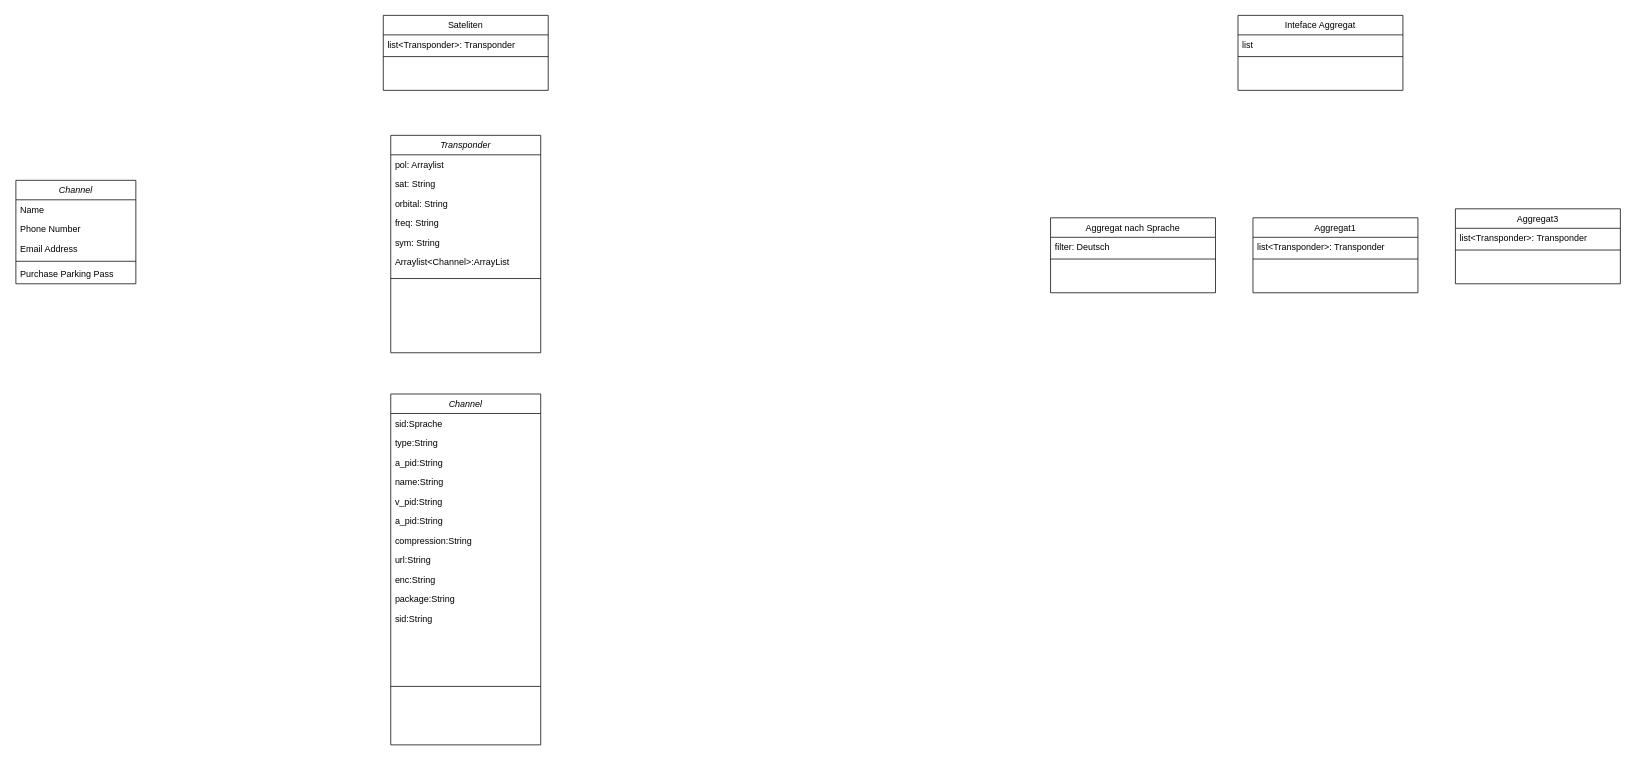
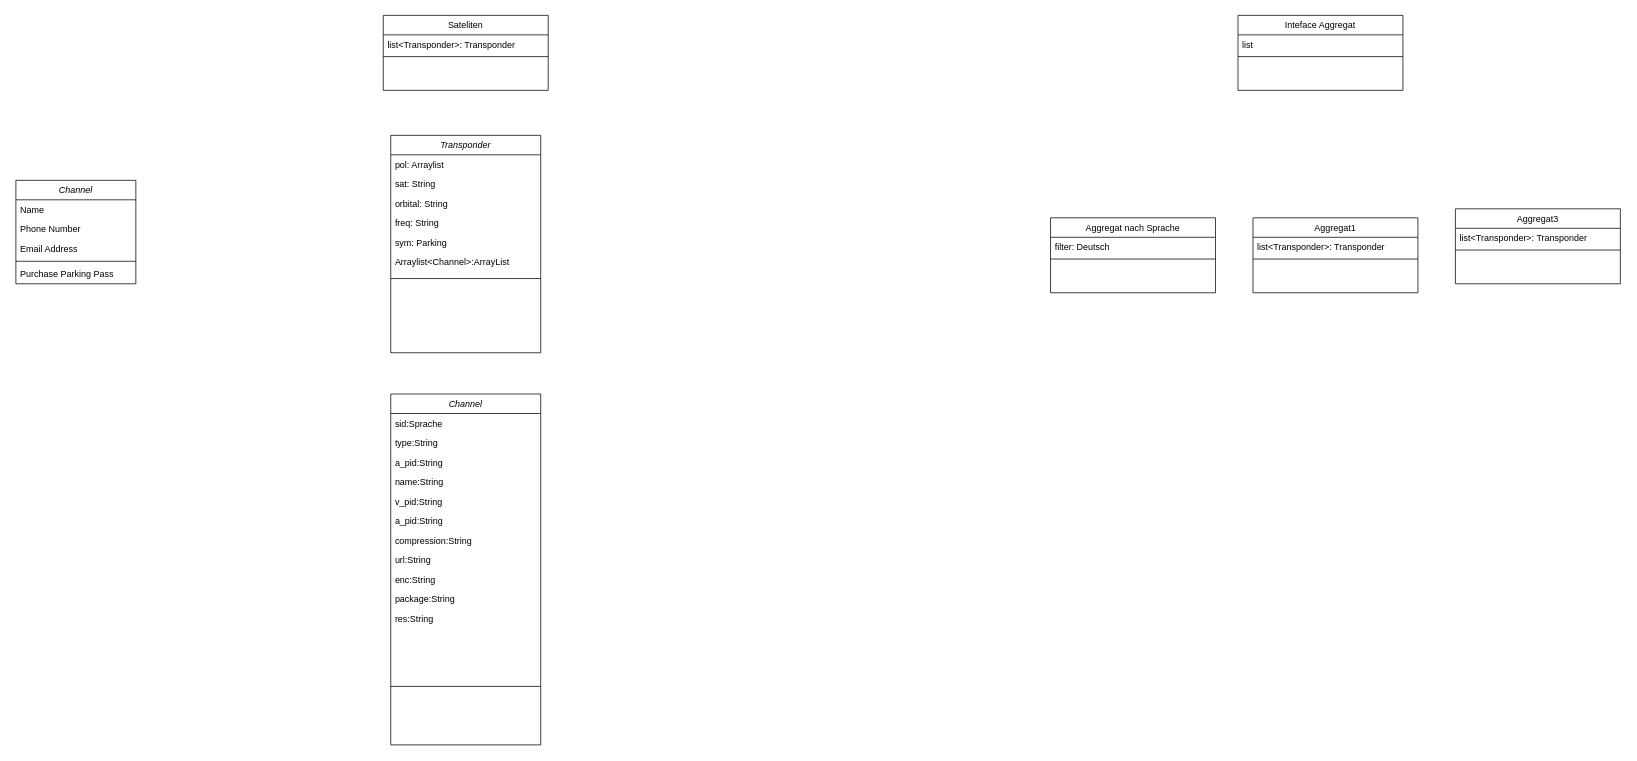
node "sym: String": label "sym: String" -> "sym: Parking"
node "sid:String": label "sid:String" -> "res:String"
